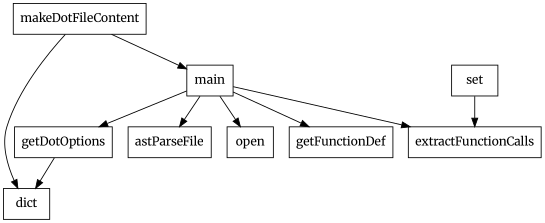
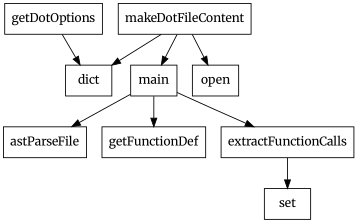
edge "main" -> "getDotOptions": removed
edge "set" -> "extractFunctionCalls": reversed
edge "main" -> "open": now "makeDotFileContent" -> "open"
